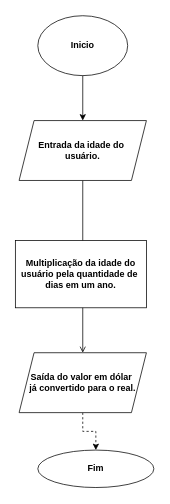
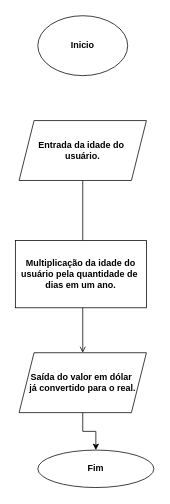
edge "Inicio" -> "Entrada da idade do usuário.": removed
edge "Saída do valor em dólar já convertido para o real." -> "Fim": style dashed -> solid
